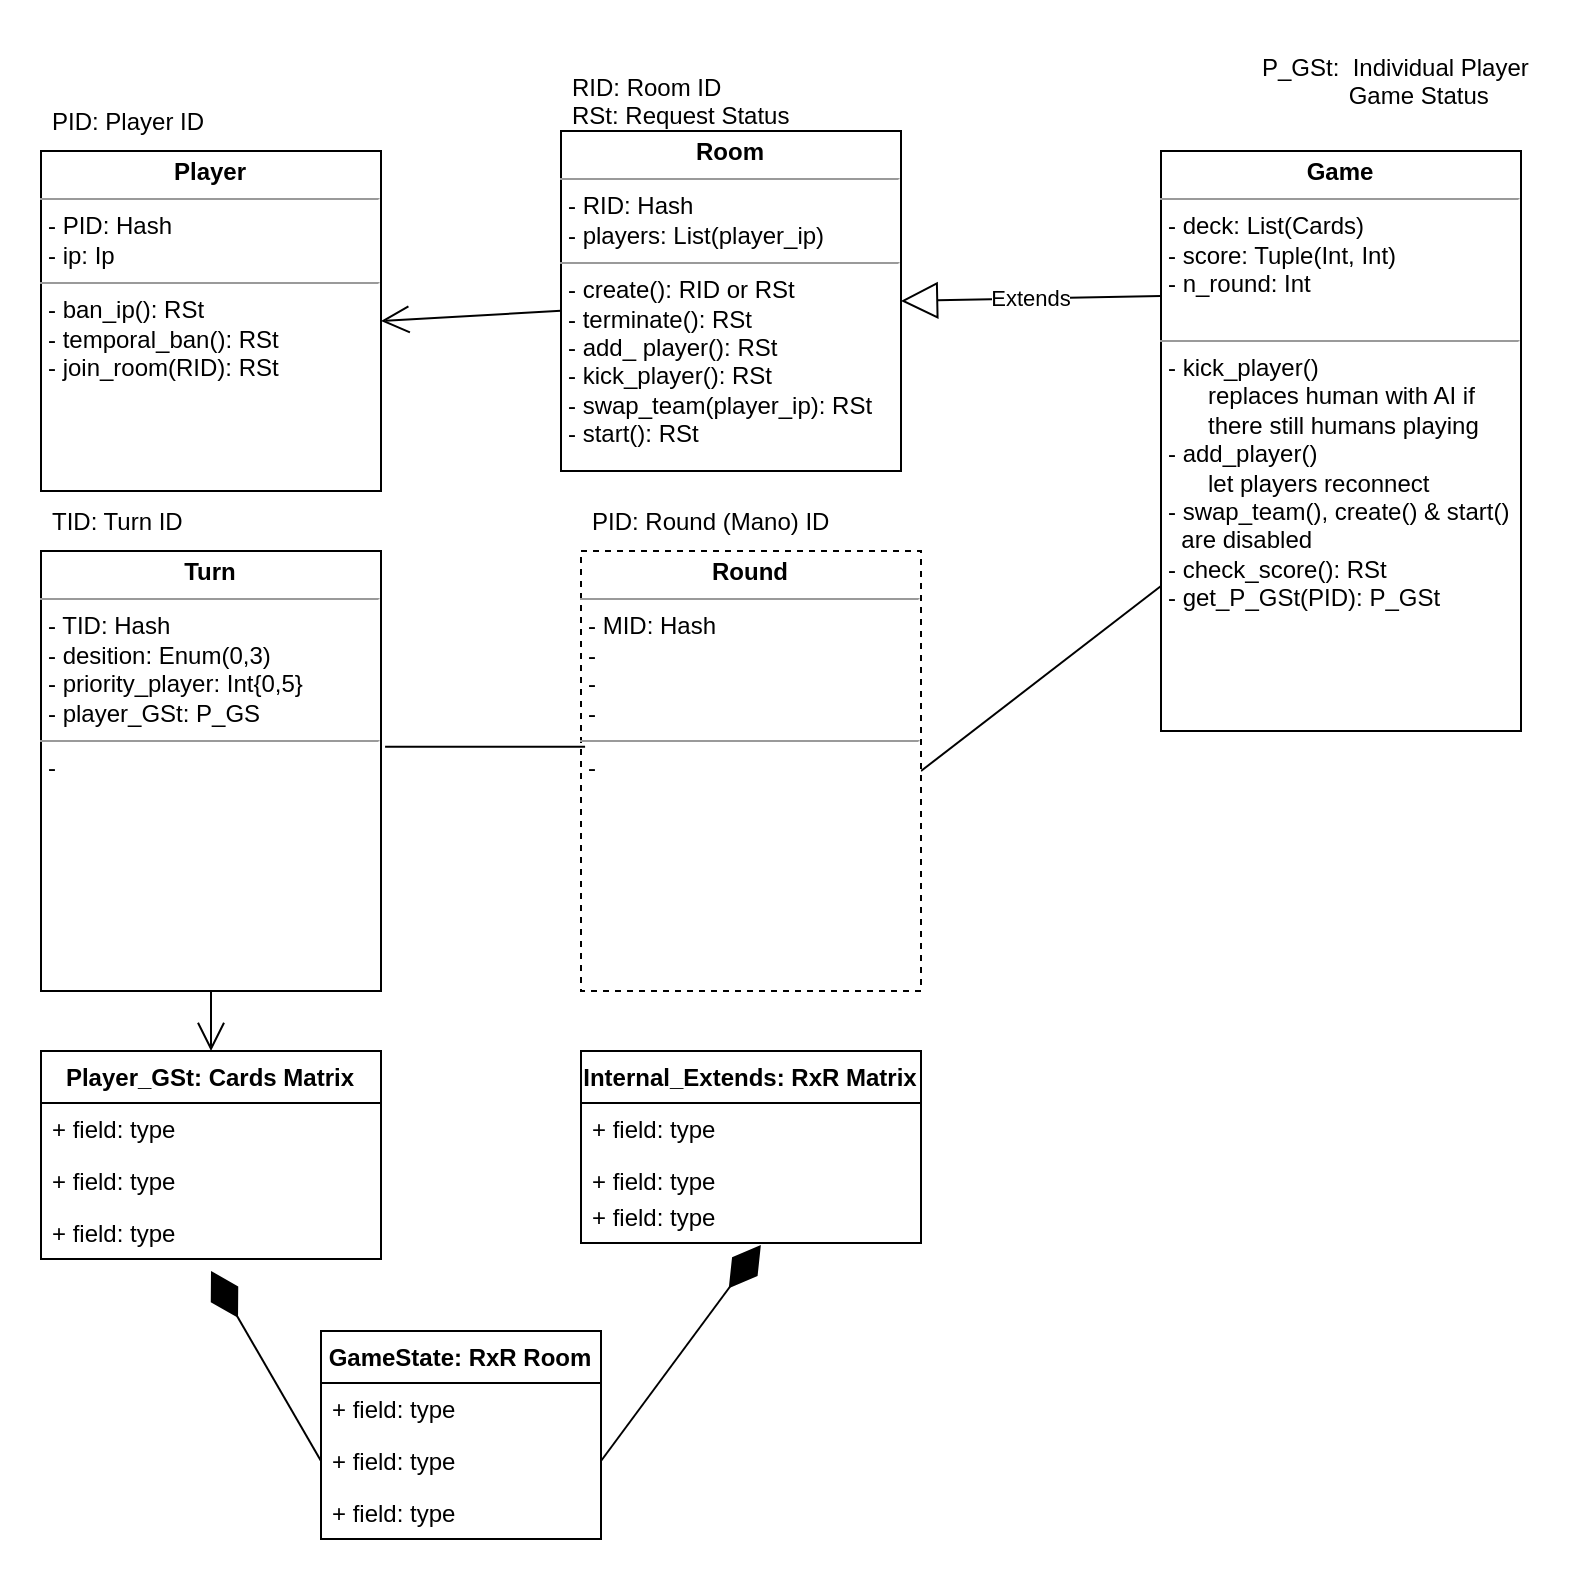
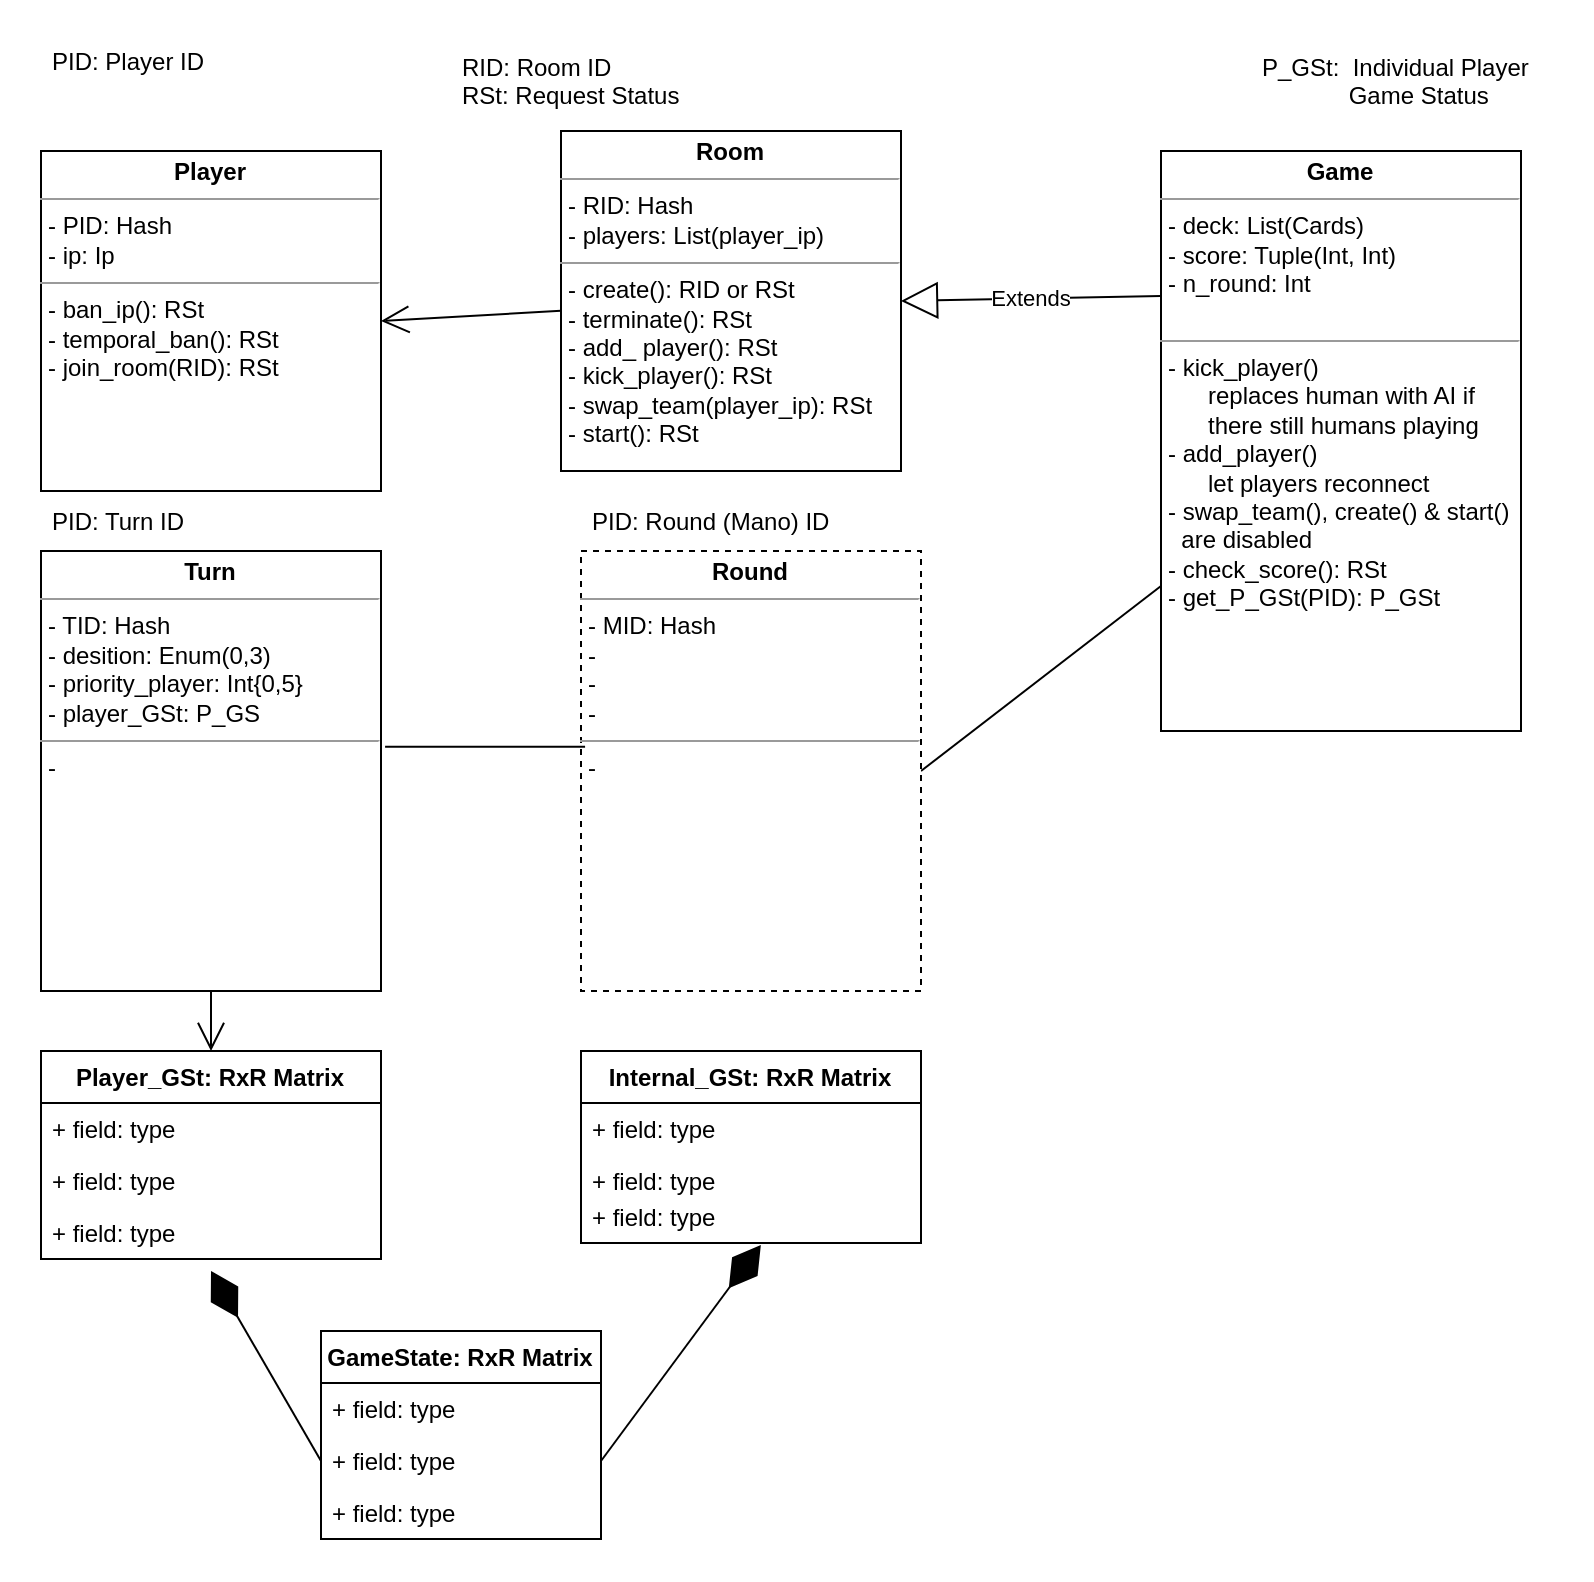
node "RID: Room ID RSt: Request Status": moved (711, 101) -> (601, 81)
node "PID: Player ID": moved (191, 121) -> (191, 61)
node "TID: Turn ID": label "TID: Turn ID" -> "PID: Turn ID"
node "Player_GSt: Cards Matrix": label "Player_GSt: Cards Matrix" -> "Player_GSt: RxR Matrix"
node "Internal_Extends: RxR Matrix": label "Internal_Extends: RxR Matrix" -> "Internal_GSt: RxR Matrix"
node "GameState: RxR Room": label "GameState: RxR Room" -> "GameState: RxR Matrix"
